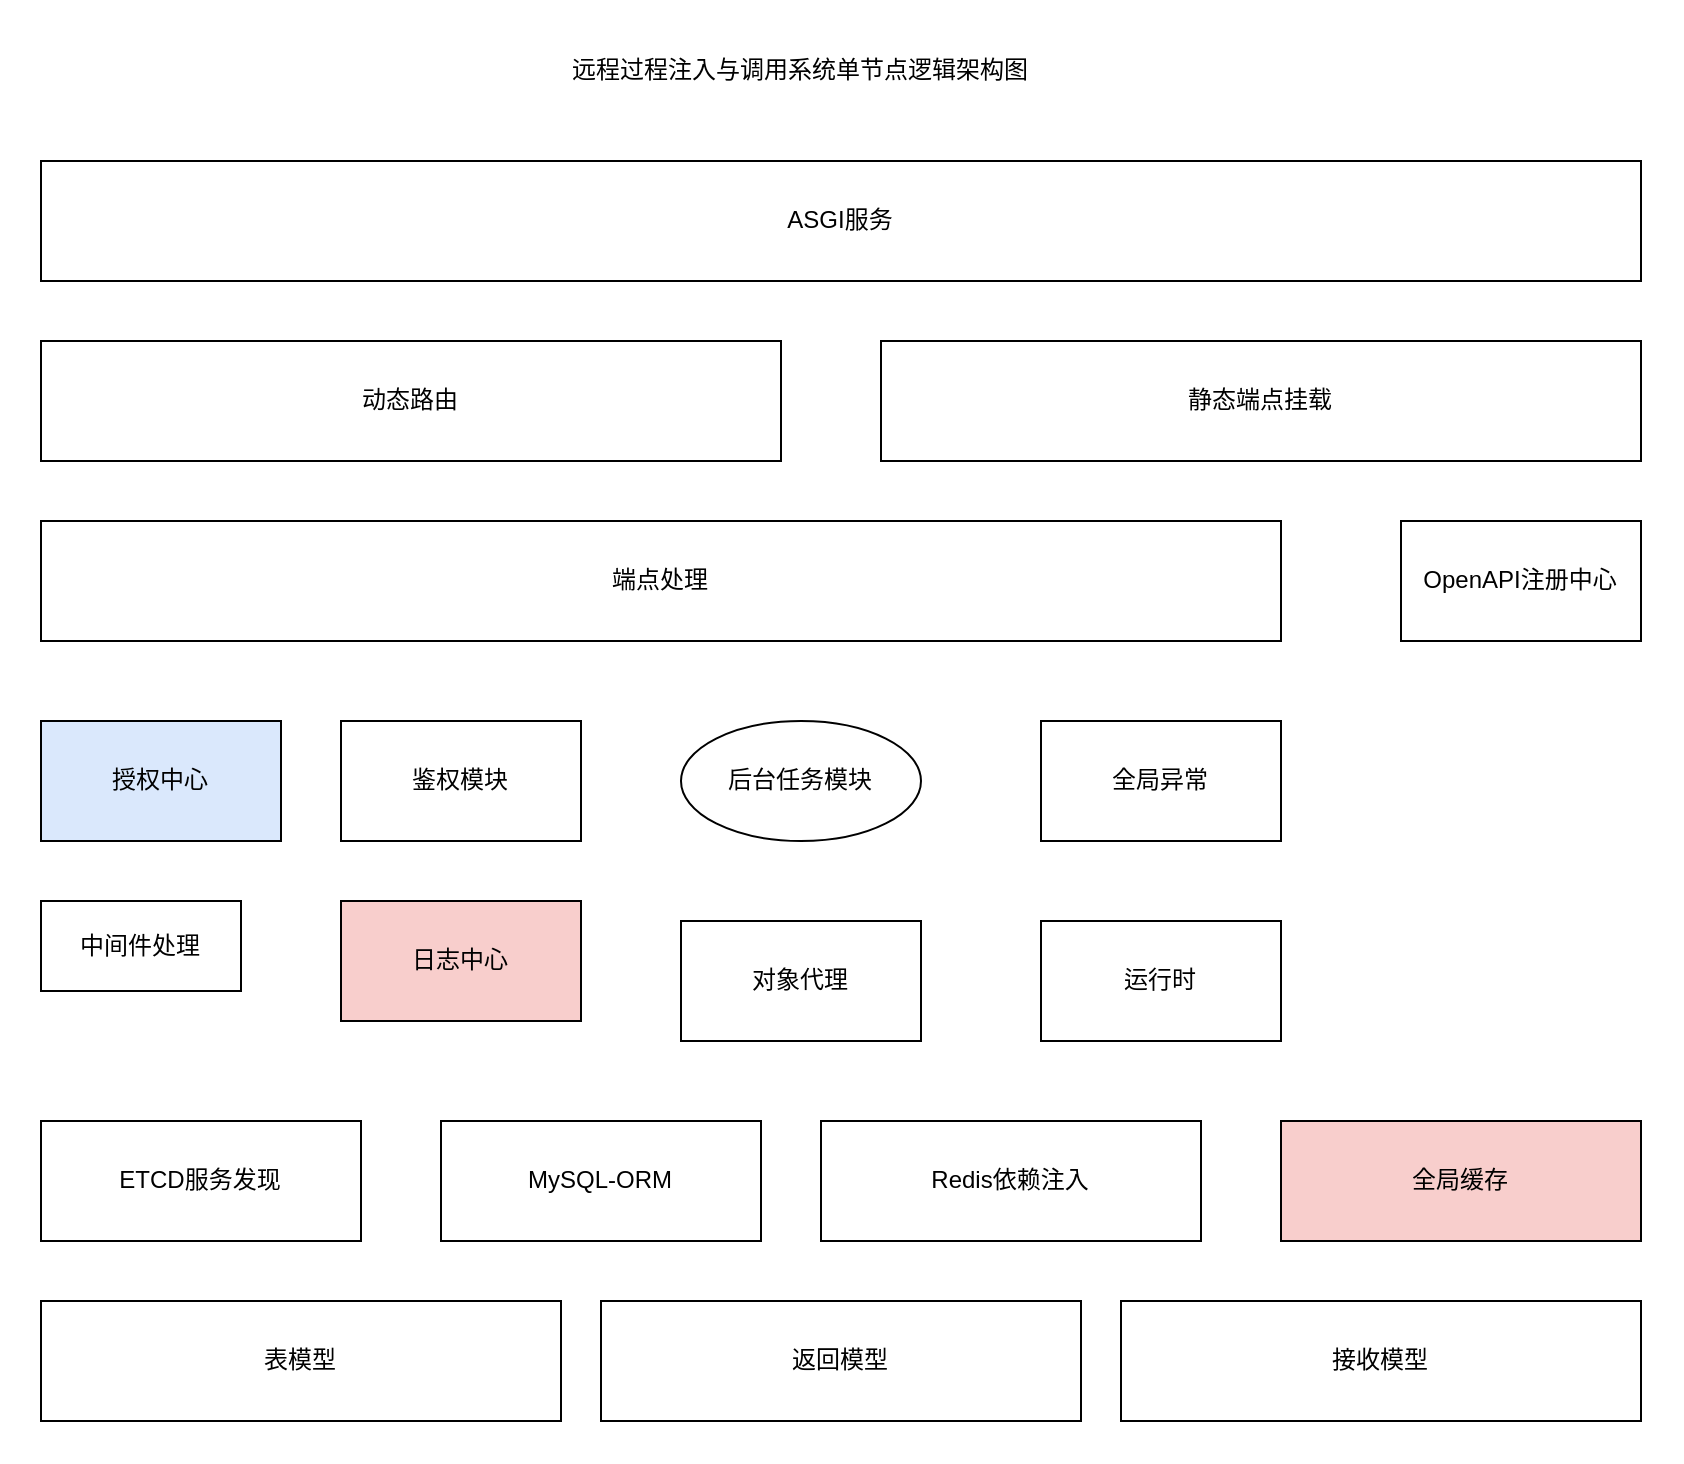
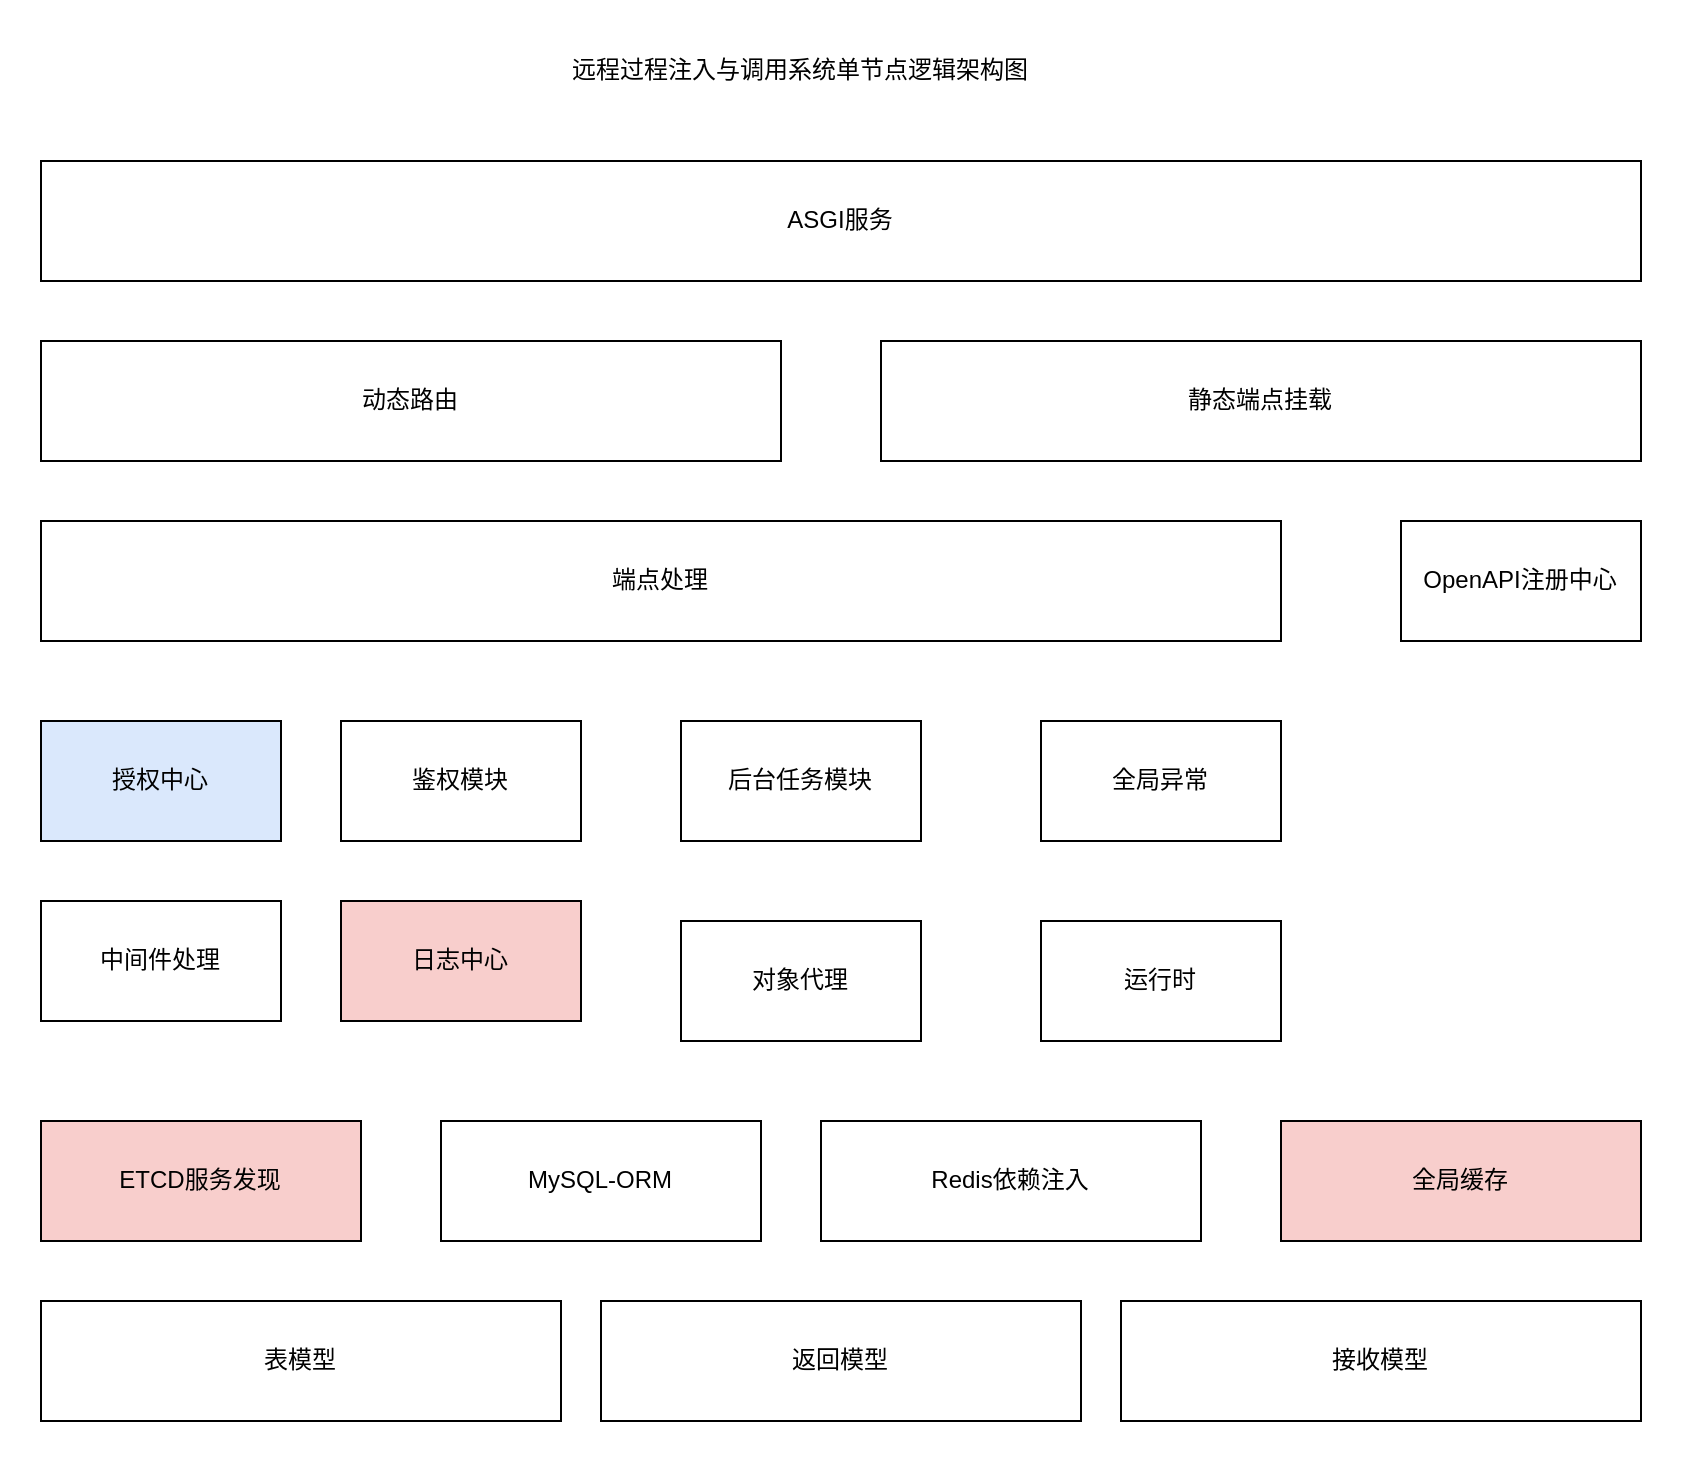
node "后台任务模块": shape ellipse -> rectangle
node "中间件处理": size 200x90 -> 240x120
node "ETCD服务发现": fillcolor #ffffff -> #f8cecc
